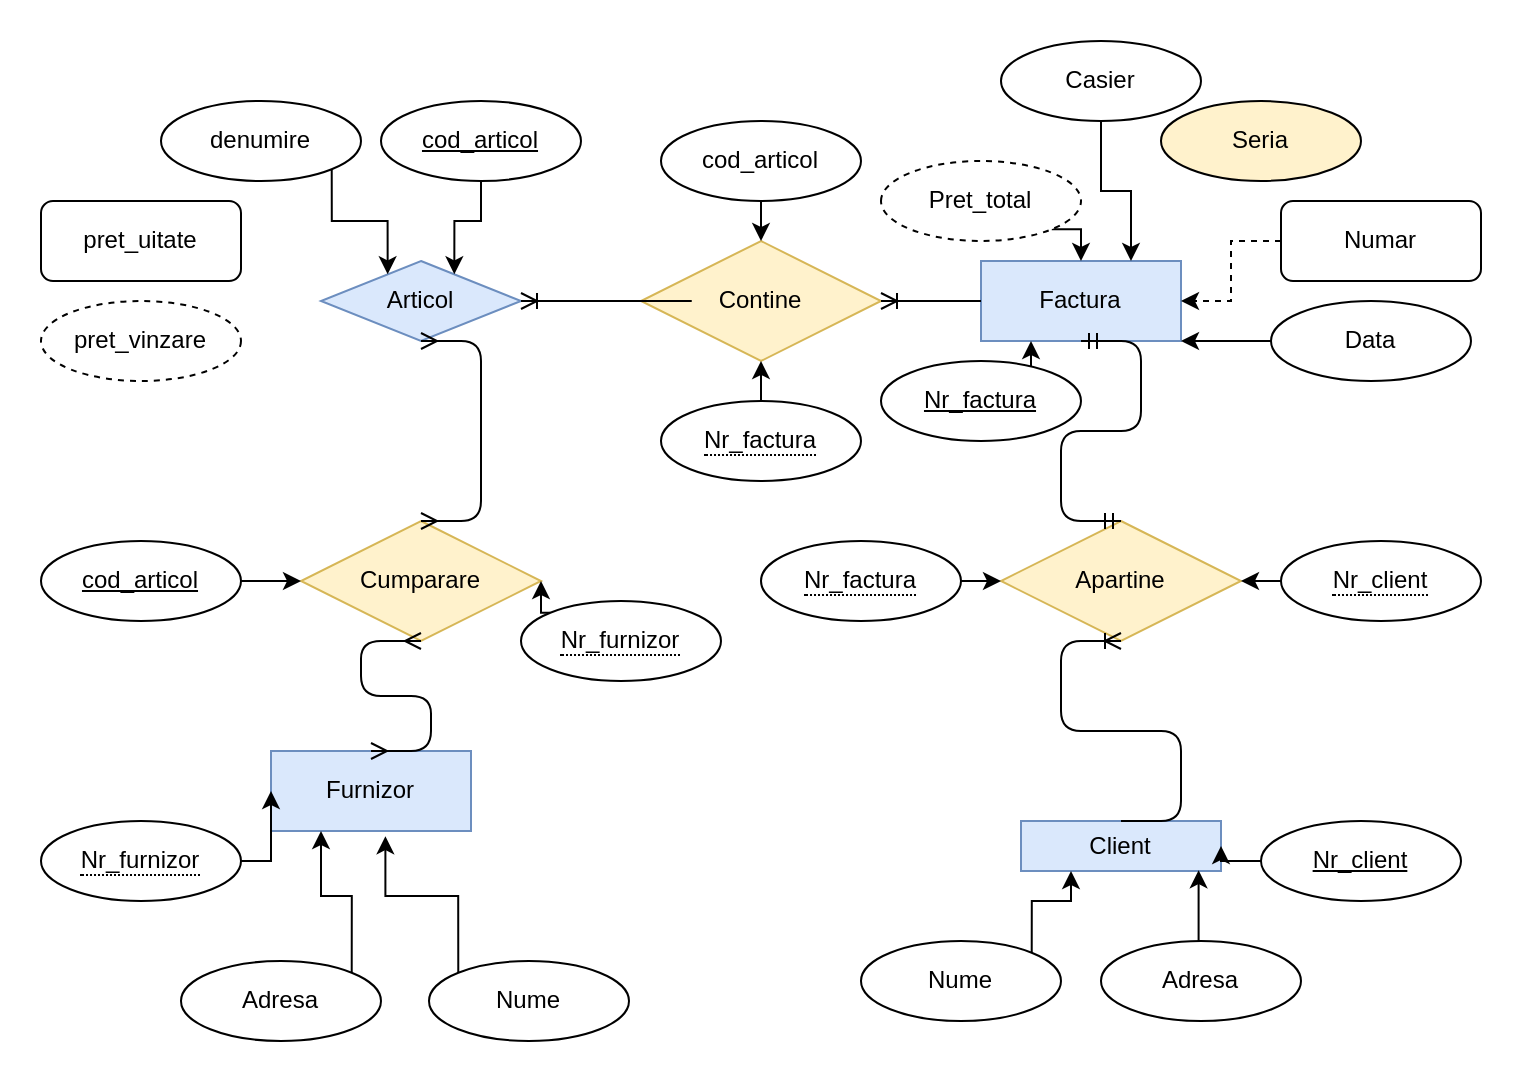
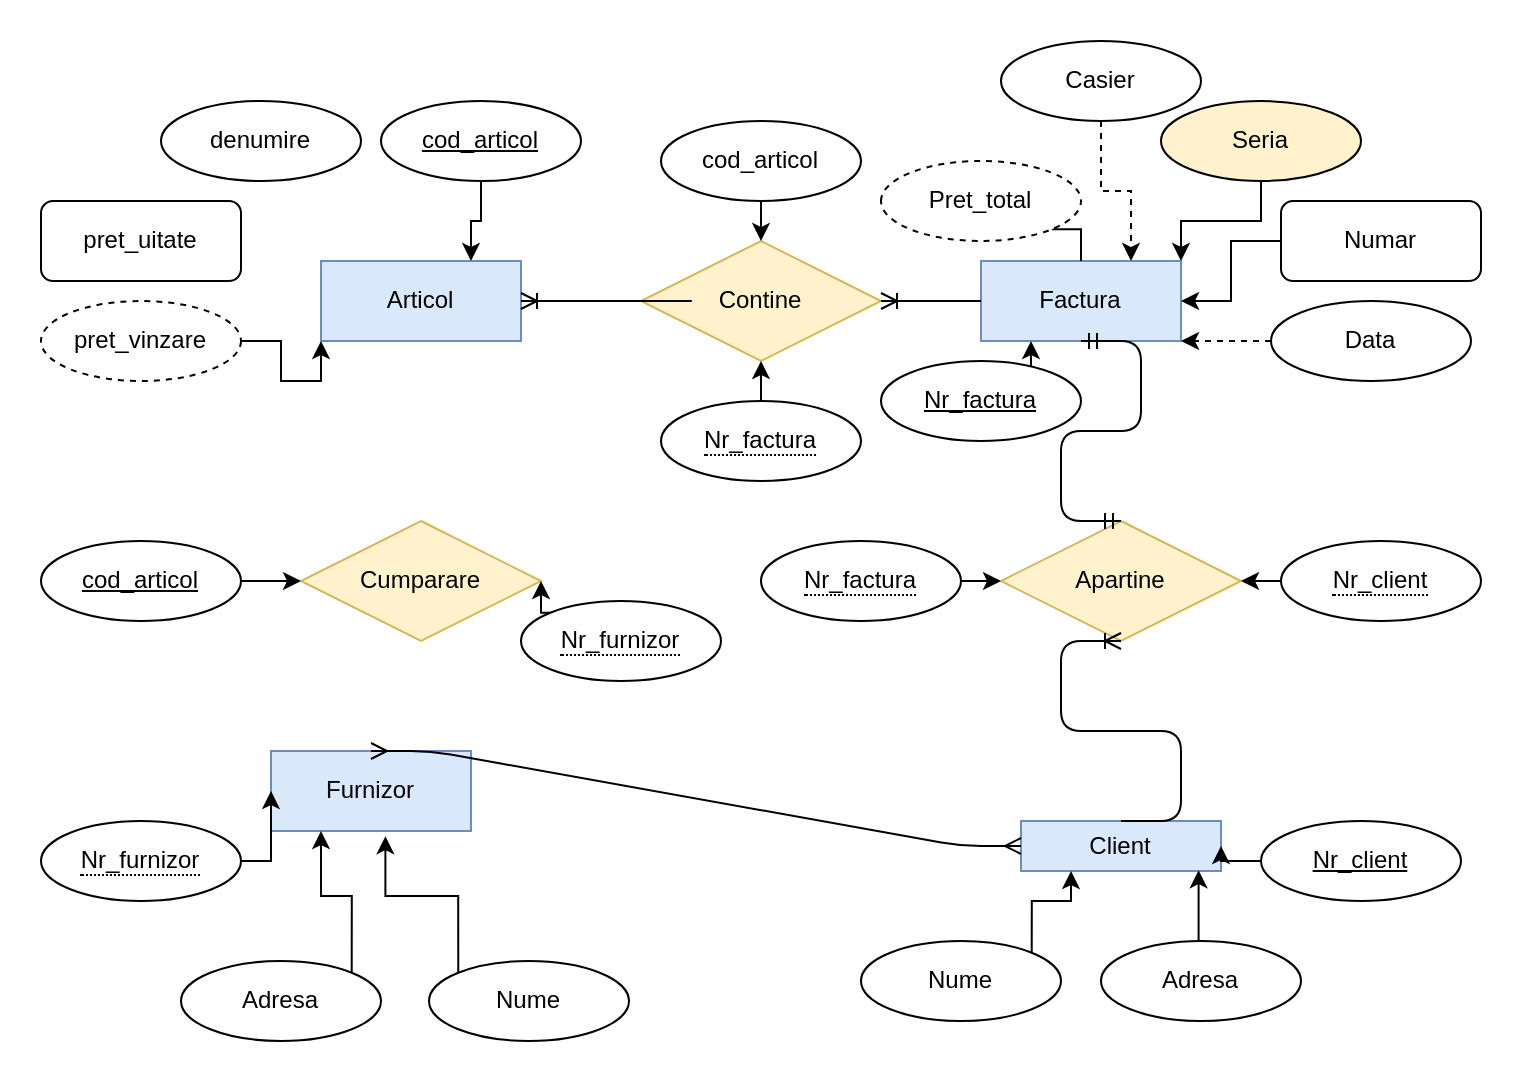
edge "Casier" -> "Factura": style solid -> dashed
edge "denumire" -> "Articol": removed
edge "Seria" -> "Factura": added
edge "Pret_total" -> "Factura": arrowhead classic -> none
edge "Numar" -> "Factura": style dashed -> solid
node "Articol": shape diamond -> rectangle
edge "Data" -> "Factura": style solid -> dashed
edge "pret_vinzare" -> "Articol": added
edge "Articol" -- "Cumparare": removed
edge "Cumparare" -- "Furnizor": now "Client" -- "Furnizor"
